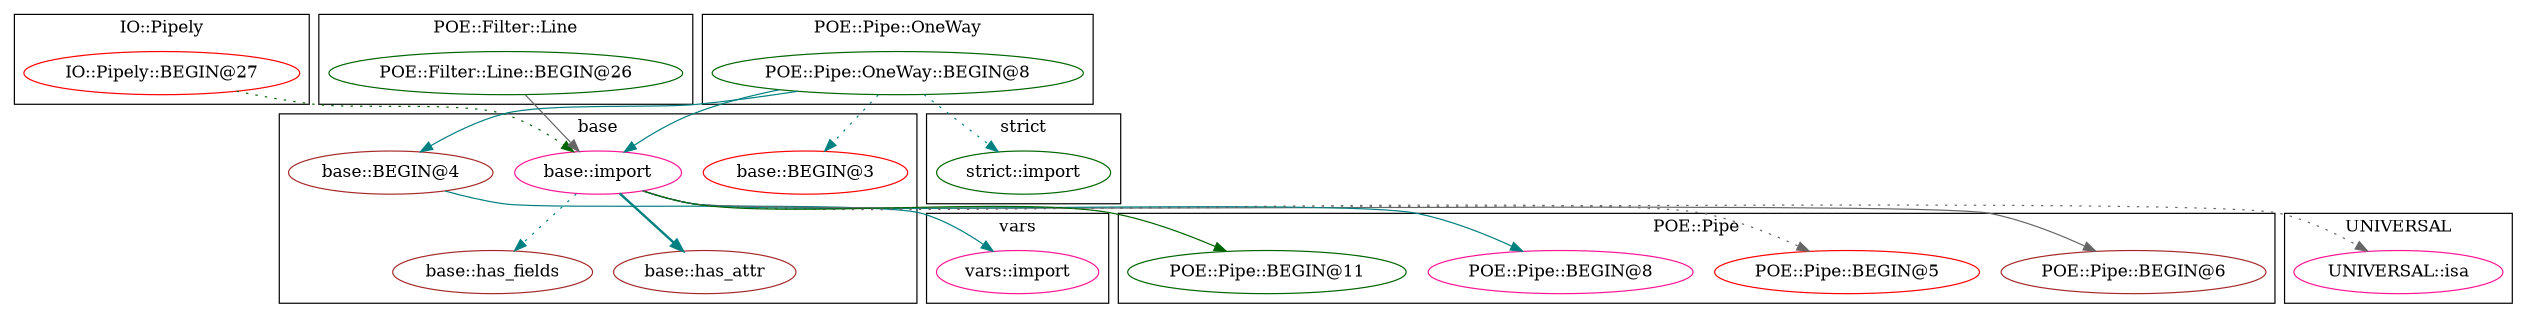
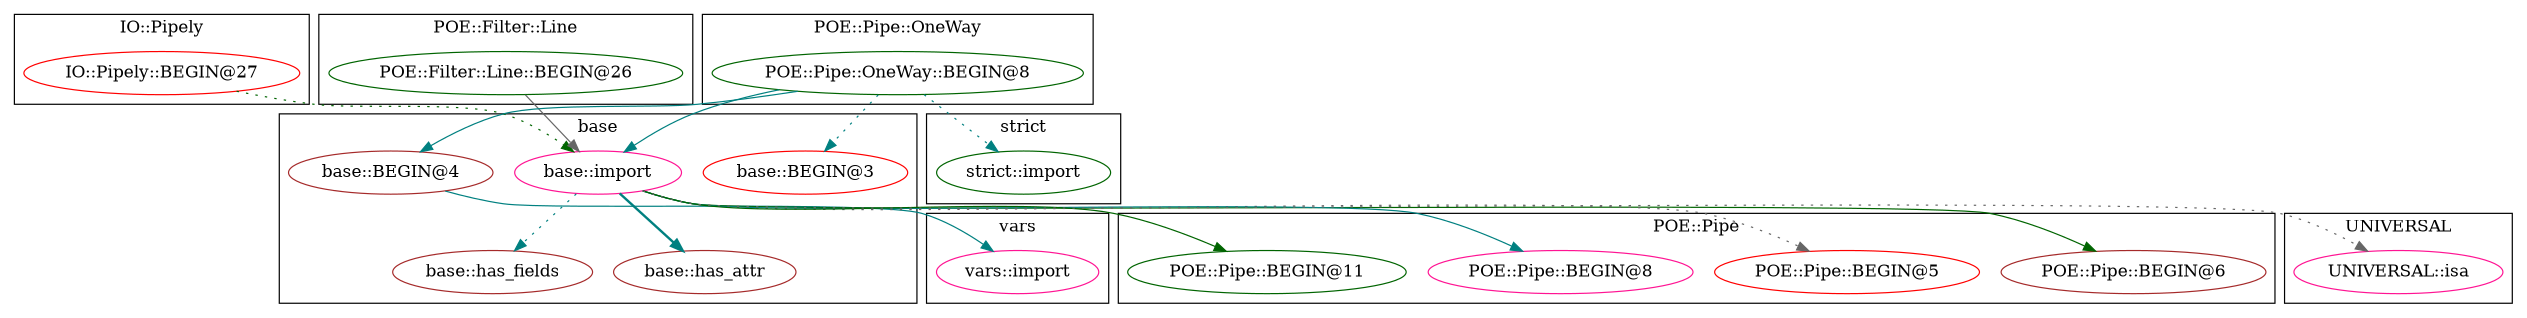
edge "base::import" -> "POE::Pipe::BEGIN@6": color gray40 -> darkgreen
